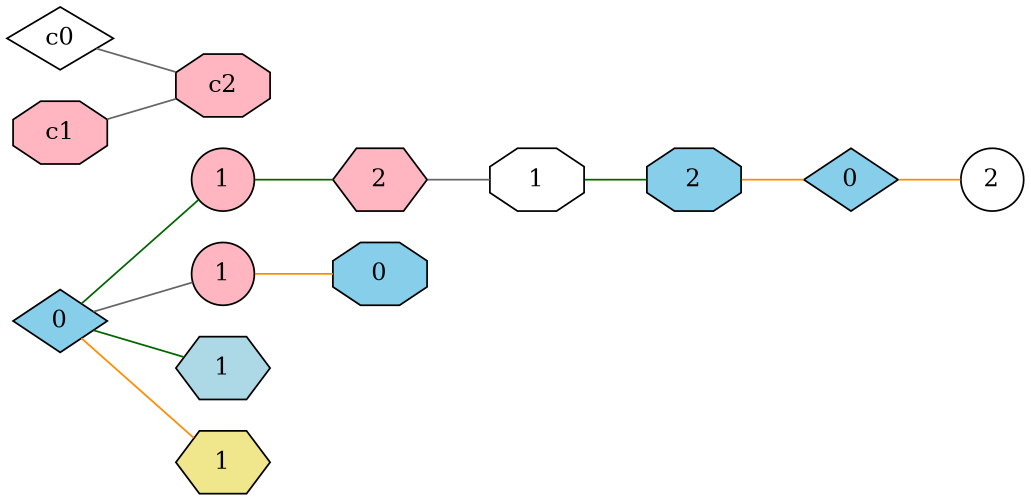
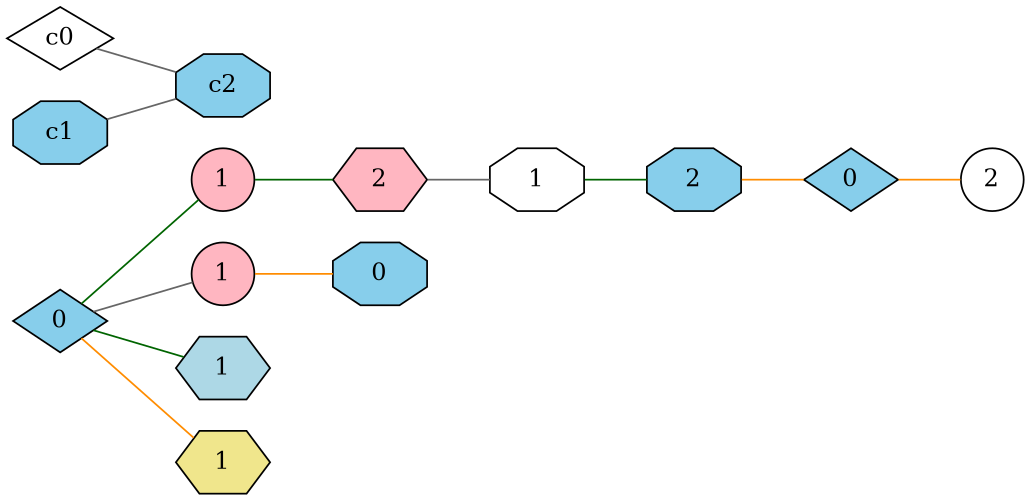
node "c2": fillcolor lightpink -> skyblue
node "c1": fillcolor lightpink -> skyblue
